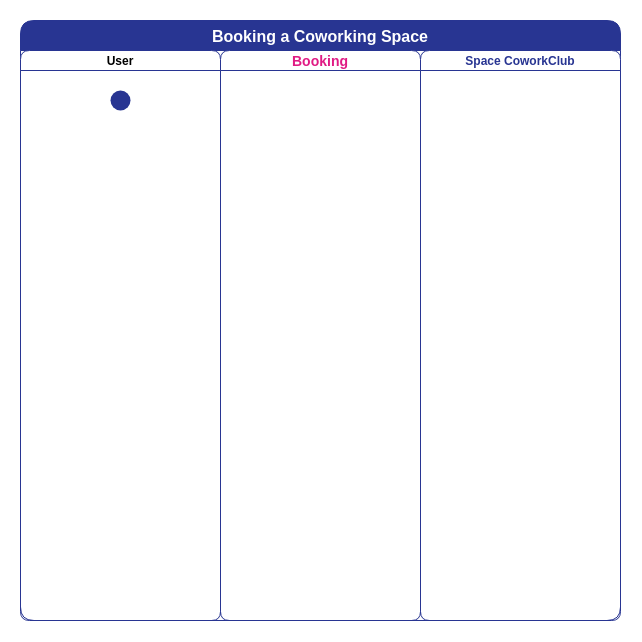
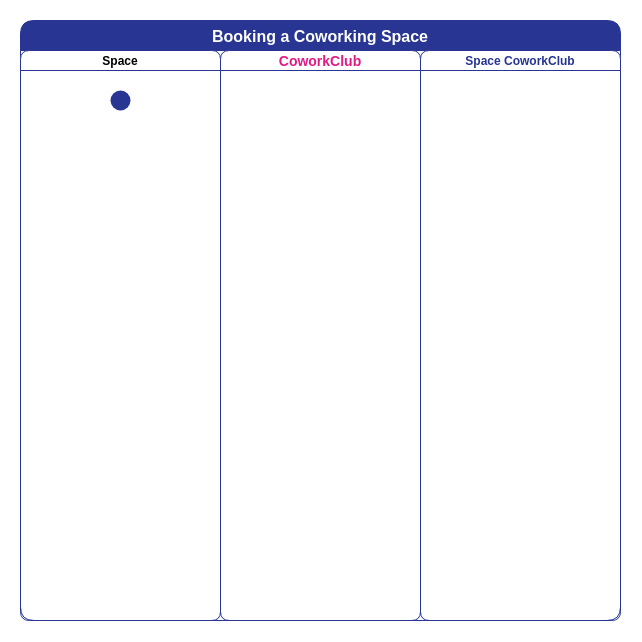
node "User": label "User" -> "Space"
node "Booking": label "Booking" -> "CoworkClub"
